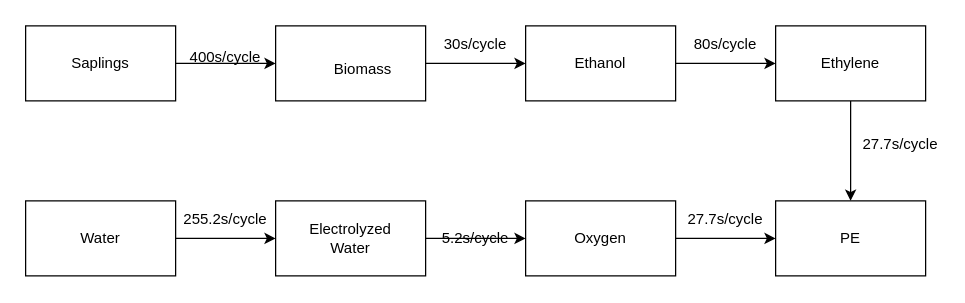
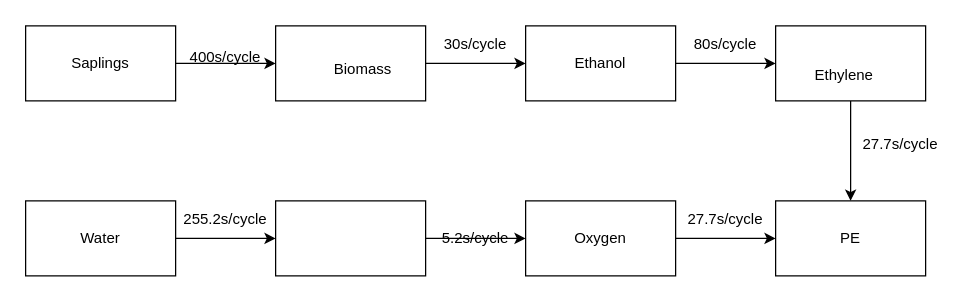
node "Ethylene": moved (851, 63) -> (844, 76)
node "Electrolyzed Water": removed
